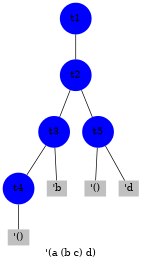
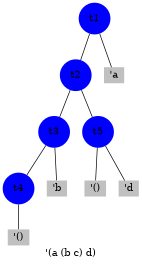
node "'a": added
